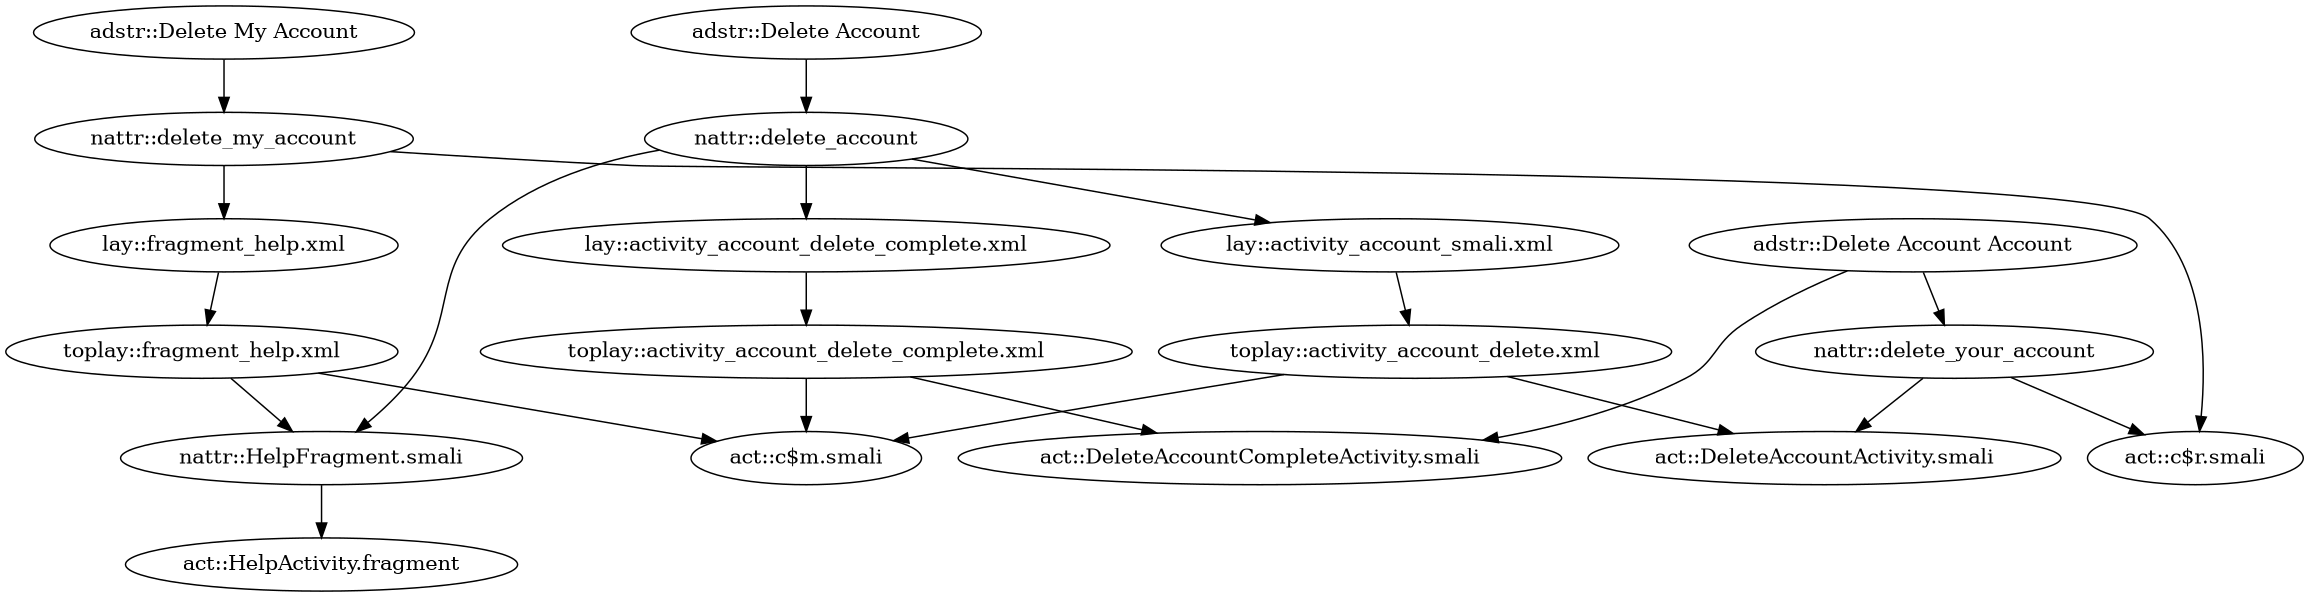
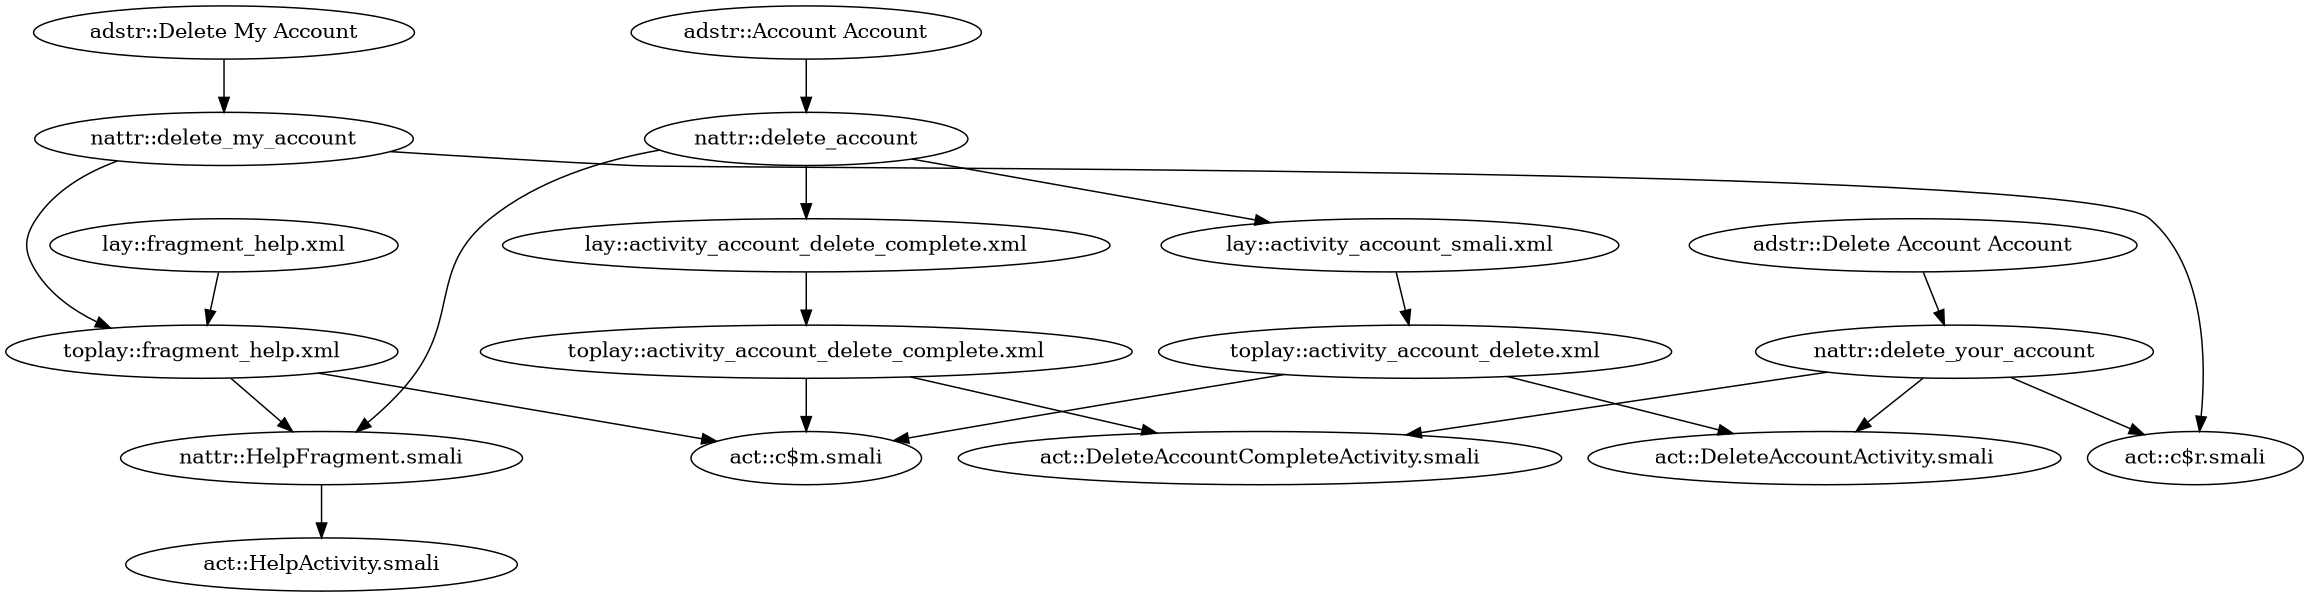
node "adstr::Delete Account": label "adstr::Delete Account" -> "adstr::Account Account"
edge "nattr::delete_my_account" -> "lay::fragment_help.xml": now "nattr::delete_my_account" -> "toplay::fragment_help.xml"
edge "adstr::Delete Account Account" -> "act::DeleteAccountCompleteActivity.smali": now "nattr::delete_your_account" -> "act::DeleteAccountCompleteActivity.smali"
node "act::HelpActivity.fragment": label "act::HelpActivity.fragment" -> "act::HelpActivity.smali"
